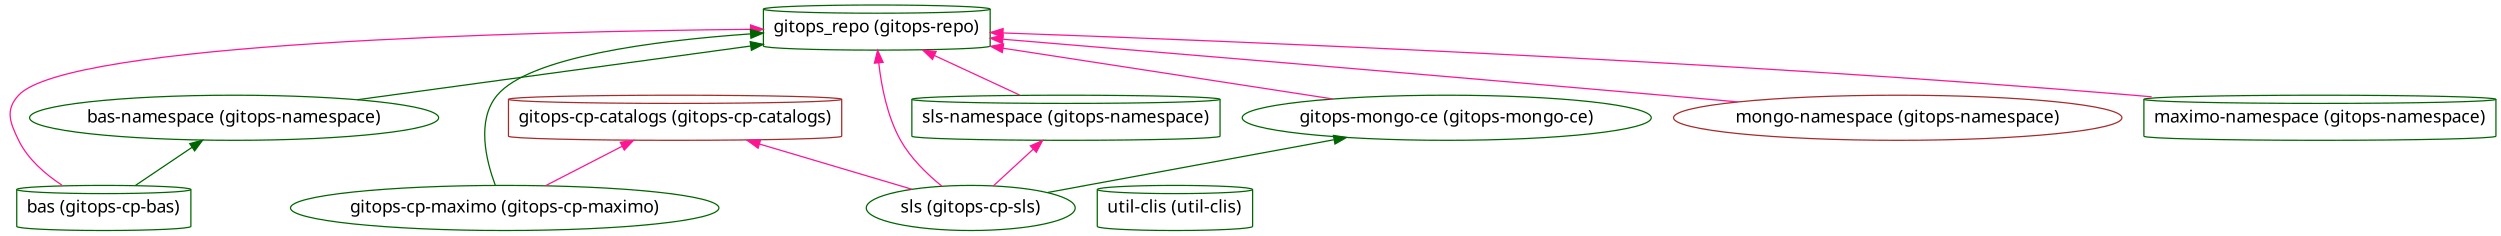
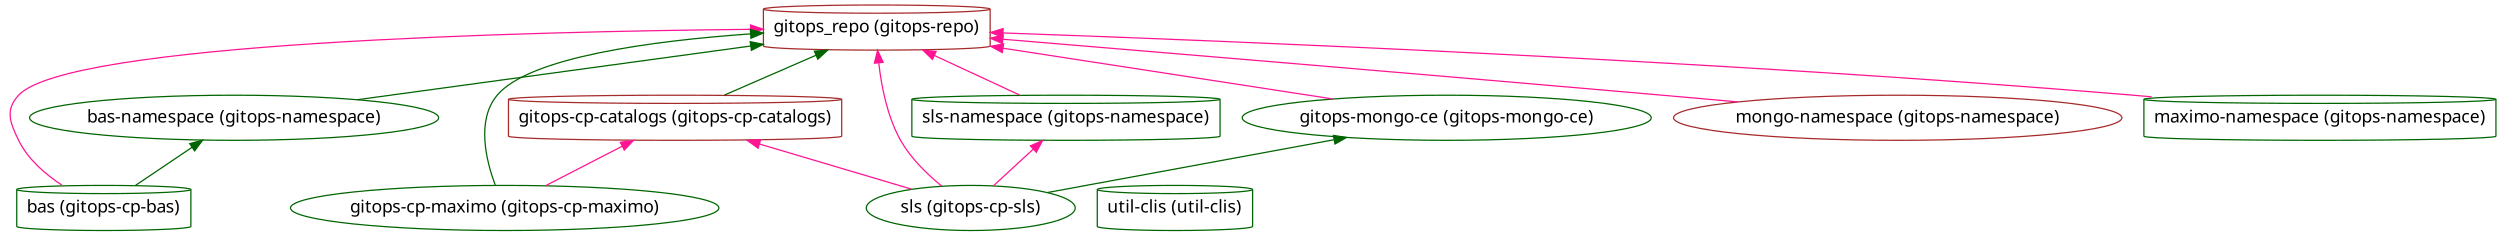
node "gitops_repo (gitops-repo)": color darkgreen -> brown
edge "gitops-cp-catalogs (gitops-cp-catalogs)" -> "gitops_repo (gitops-repo)": added
